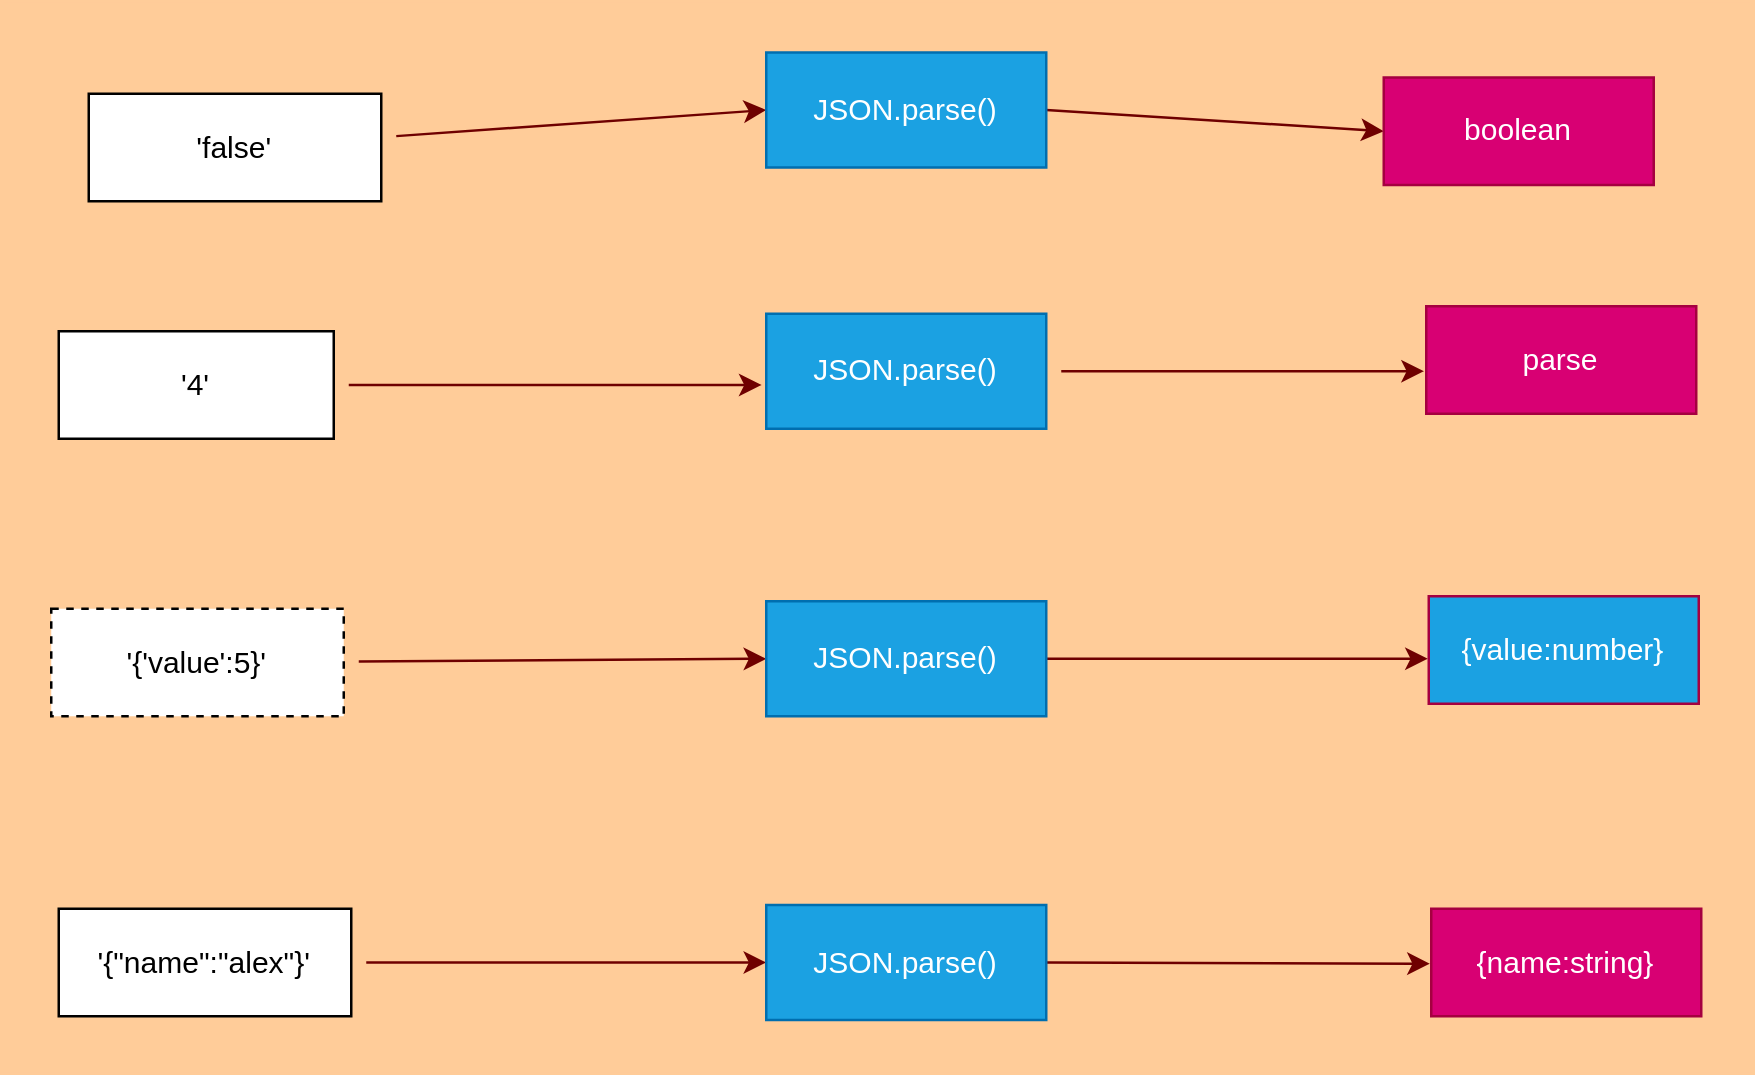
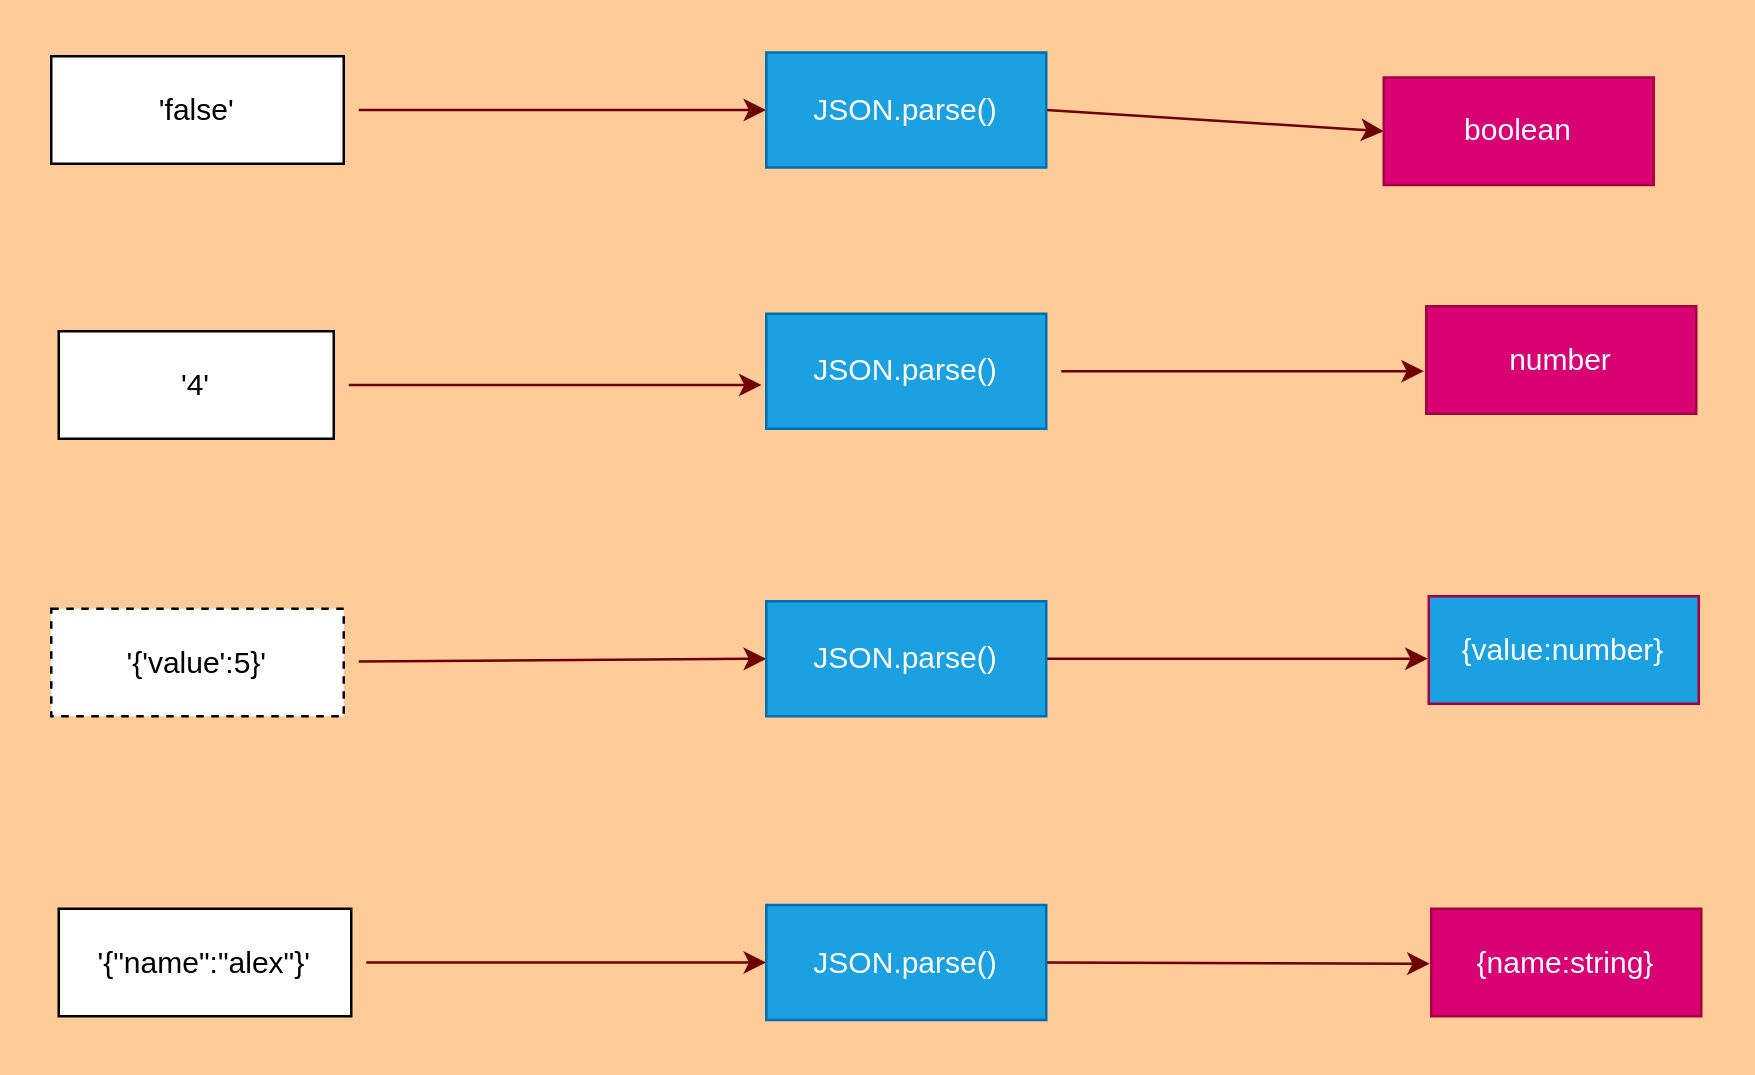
node "'false'": moved (235, 148) -> (198, 110)
node "parse": label "parse" -> "number"
